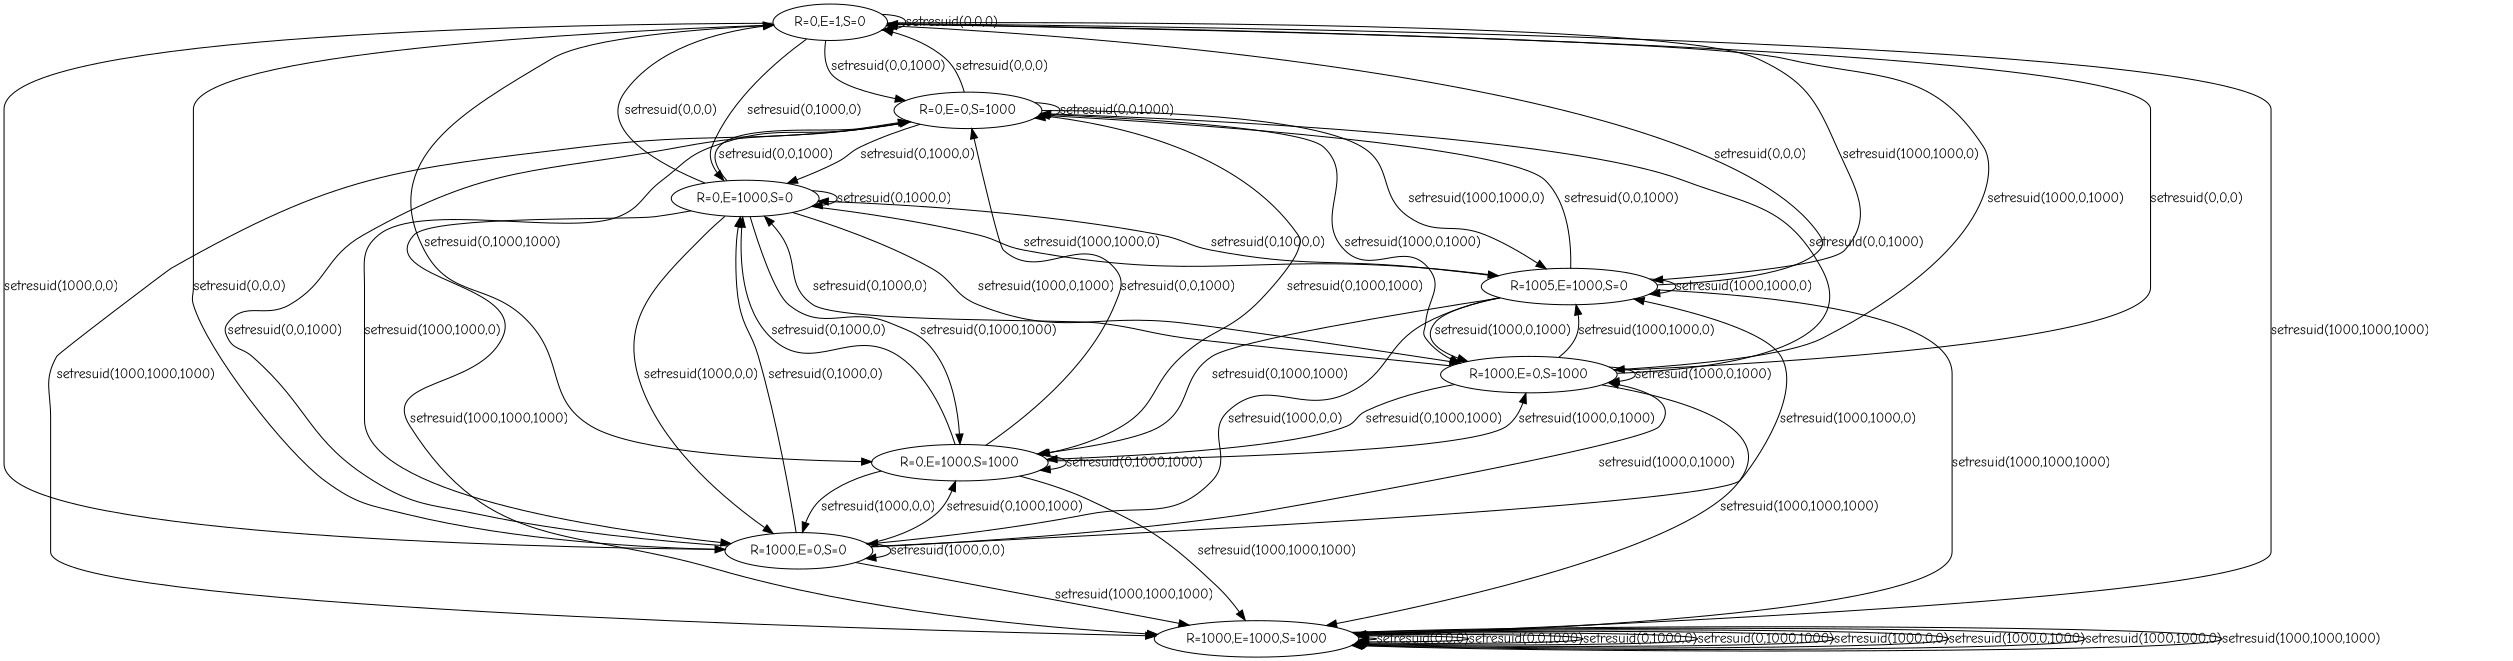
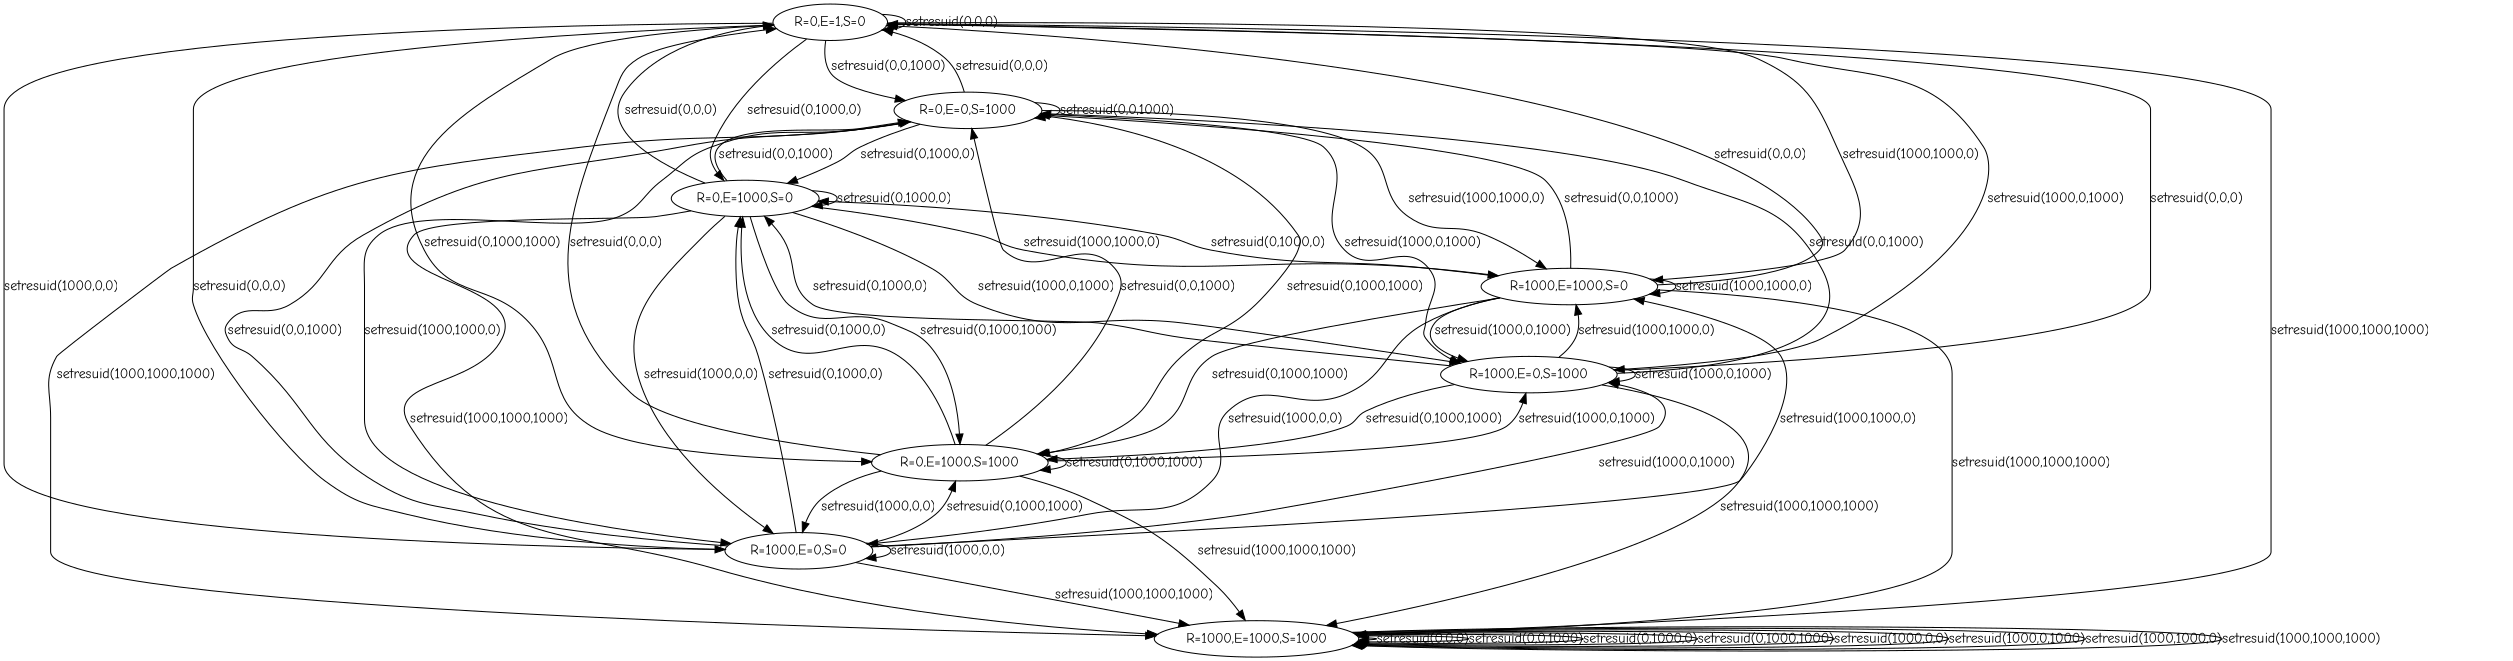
node "R=1005,E=1000,S=0": label "R=1005,E=1000,S=0" -> "R=1000,E=1000,S=0"
edge "R=0,E=1000,S=1000" -> "R=0,E=1,S=0": added, label "setresuid(0,0,0)"
